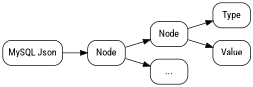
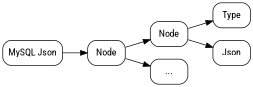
node "Value": label "Value" -> "Json"
